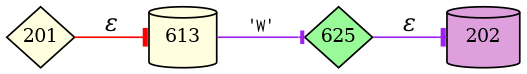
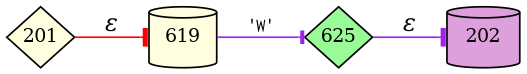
node "613": label "613" -> "619"
